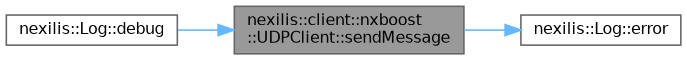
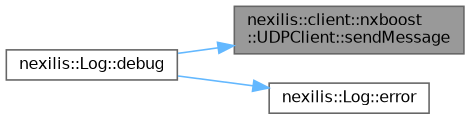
edge "nexilis::client::nxboost ::UDPClient::sendMessage" -> "nexilis::Log::error": now "nexilis::Log::debug" -> "nexilis::Log::error"
